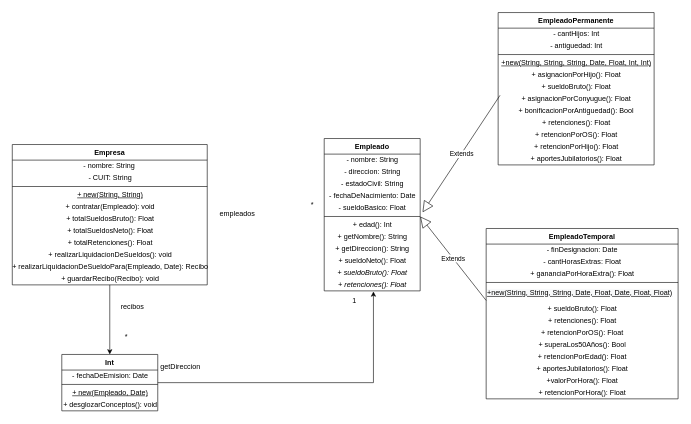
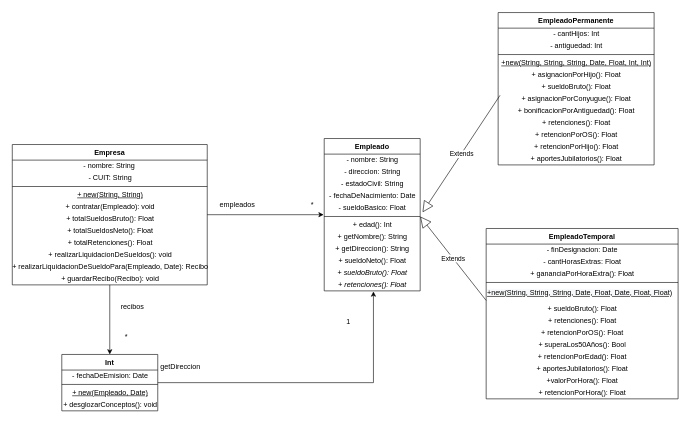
node "+ bonificacionPorAntiguedad(): Bool": label "+ bonificacionPorAntiguedad(): Bool" -> "+ bonificacionPorAntiguedad(): Float"
node "empleados": moved (237, 213) -> (237, 204)
edge "Empresa" -> "+ edad(): Int": added
node "1": moved (354, 300) -> (348, 321)
